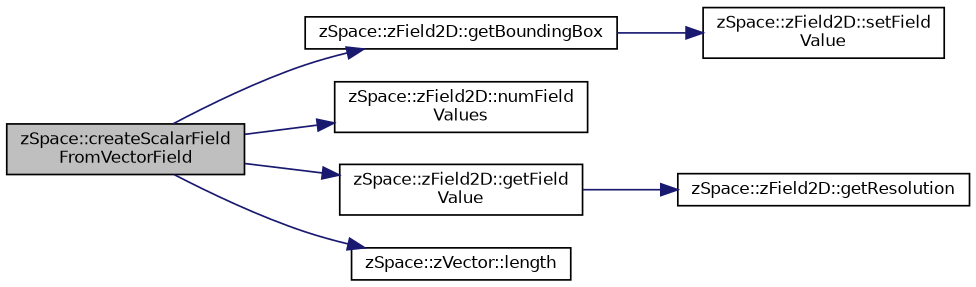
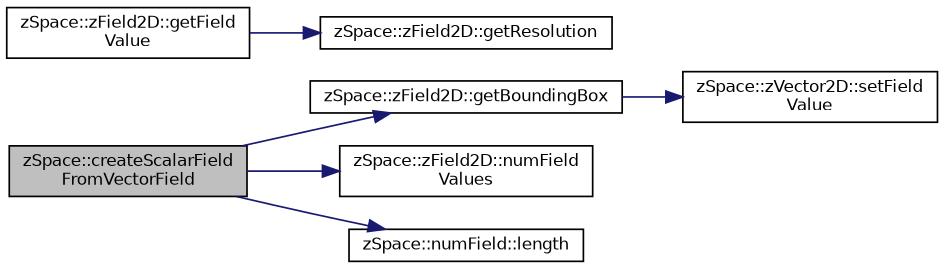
node "zSpace::zField2D::setField Value": label "zSpace::zField2D::setField Value" -> "zSpace::zVector2D::setField Value"
edge "zSpace::createScalarField FromVectorField" -> "zSpace::zField2D::getField Value": removed
node "zSpace::zVector::length": label "zSpace::zVector::length" -> "zSpace::numField::length"
